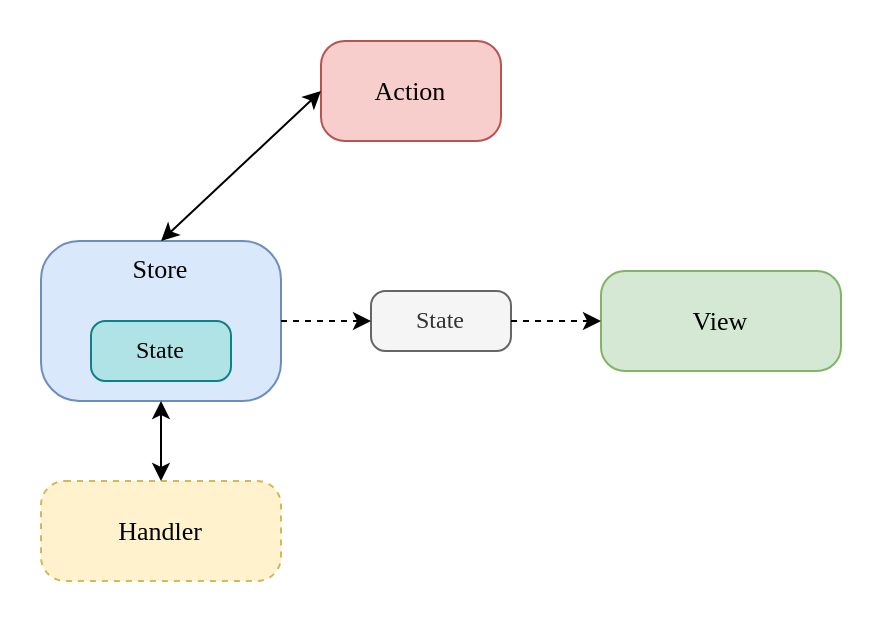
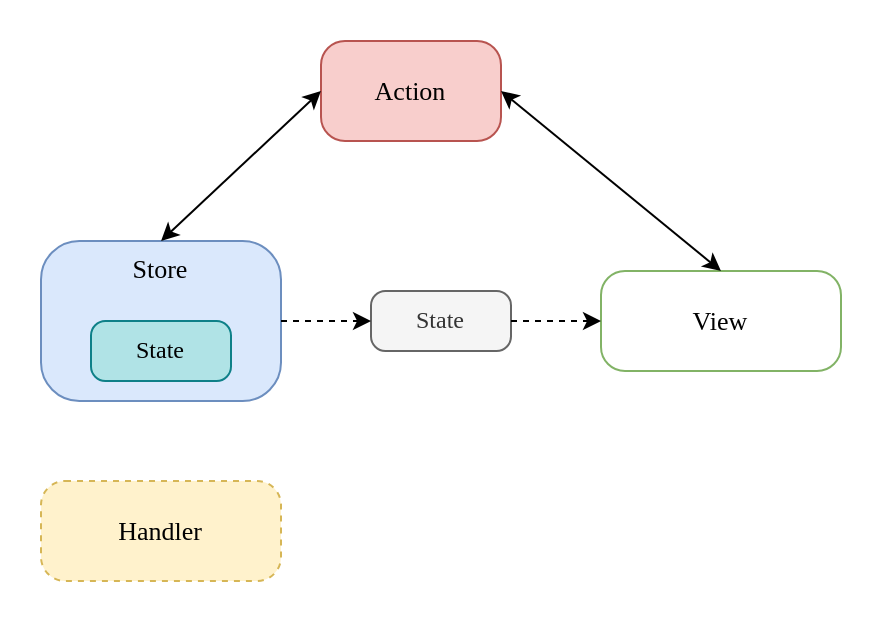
edge "Action" -- "View": added
node "View": fillcolor #d5e8d4 -> #ffffff
edge "Store" -- "Handler": removed
